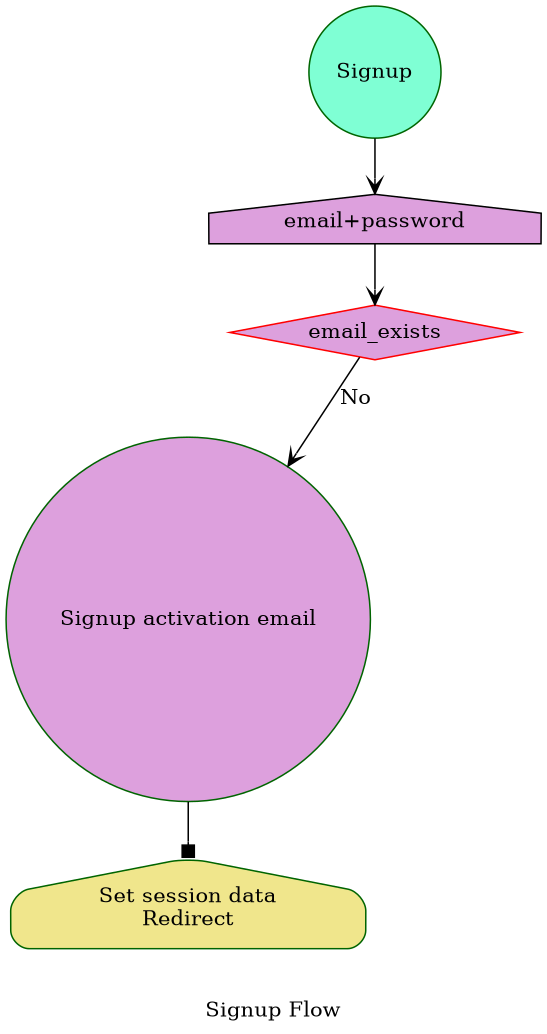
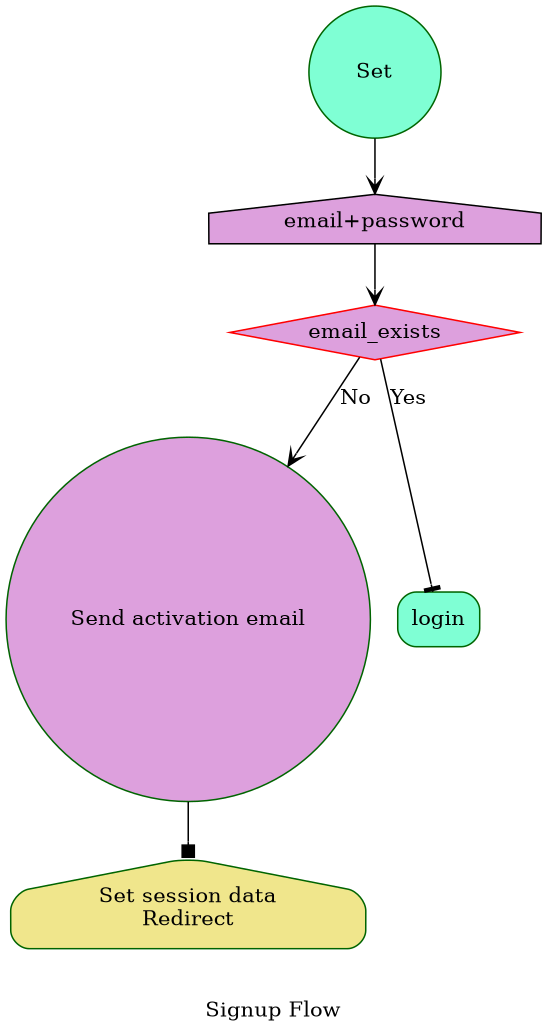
node "Signup": label "Signup" -> "Set"
node "Signup activation email": label "Signup activation email" -> "Send activation email"
node "login": added
